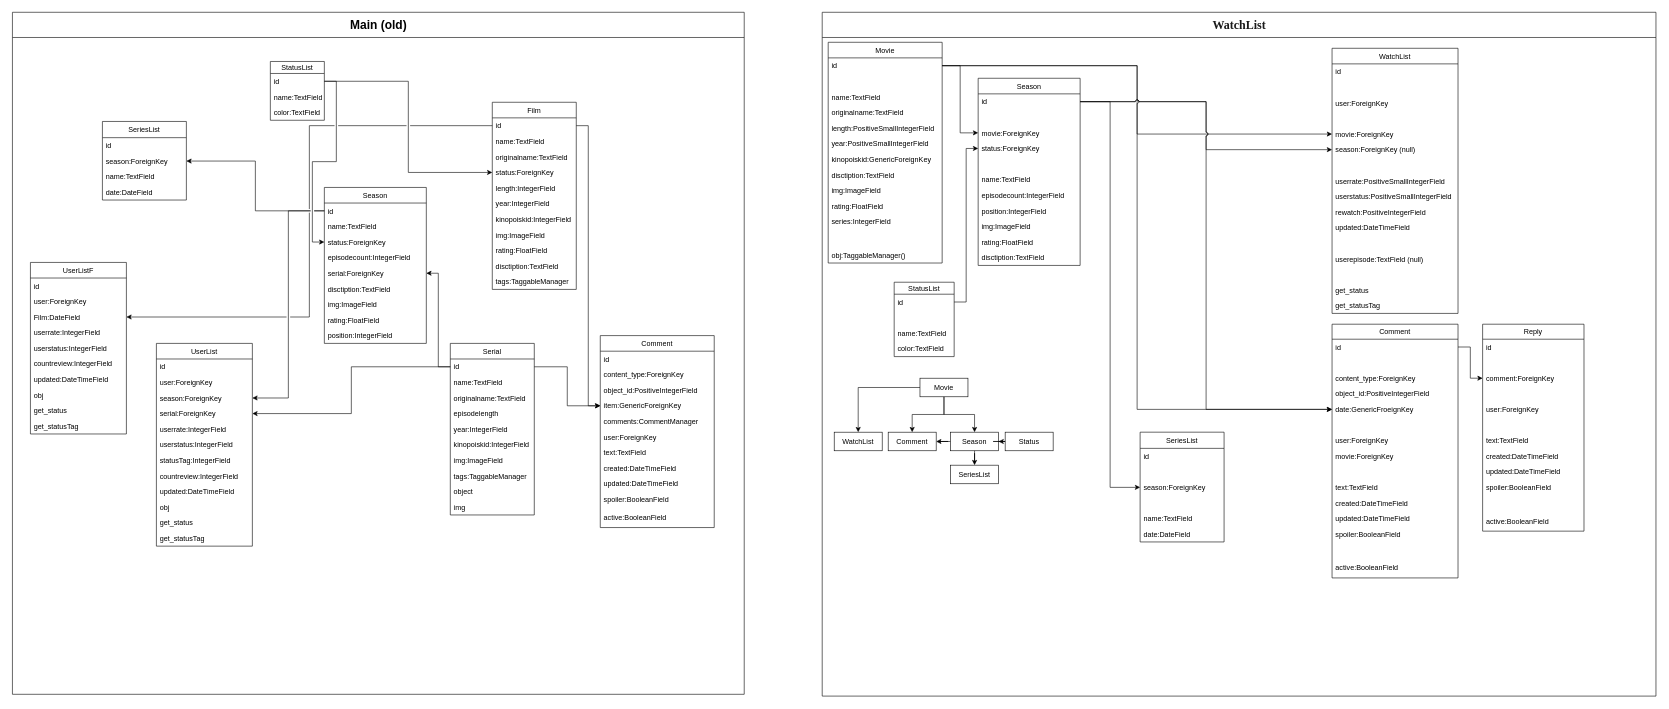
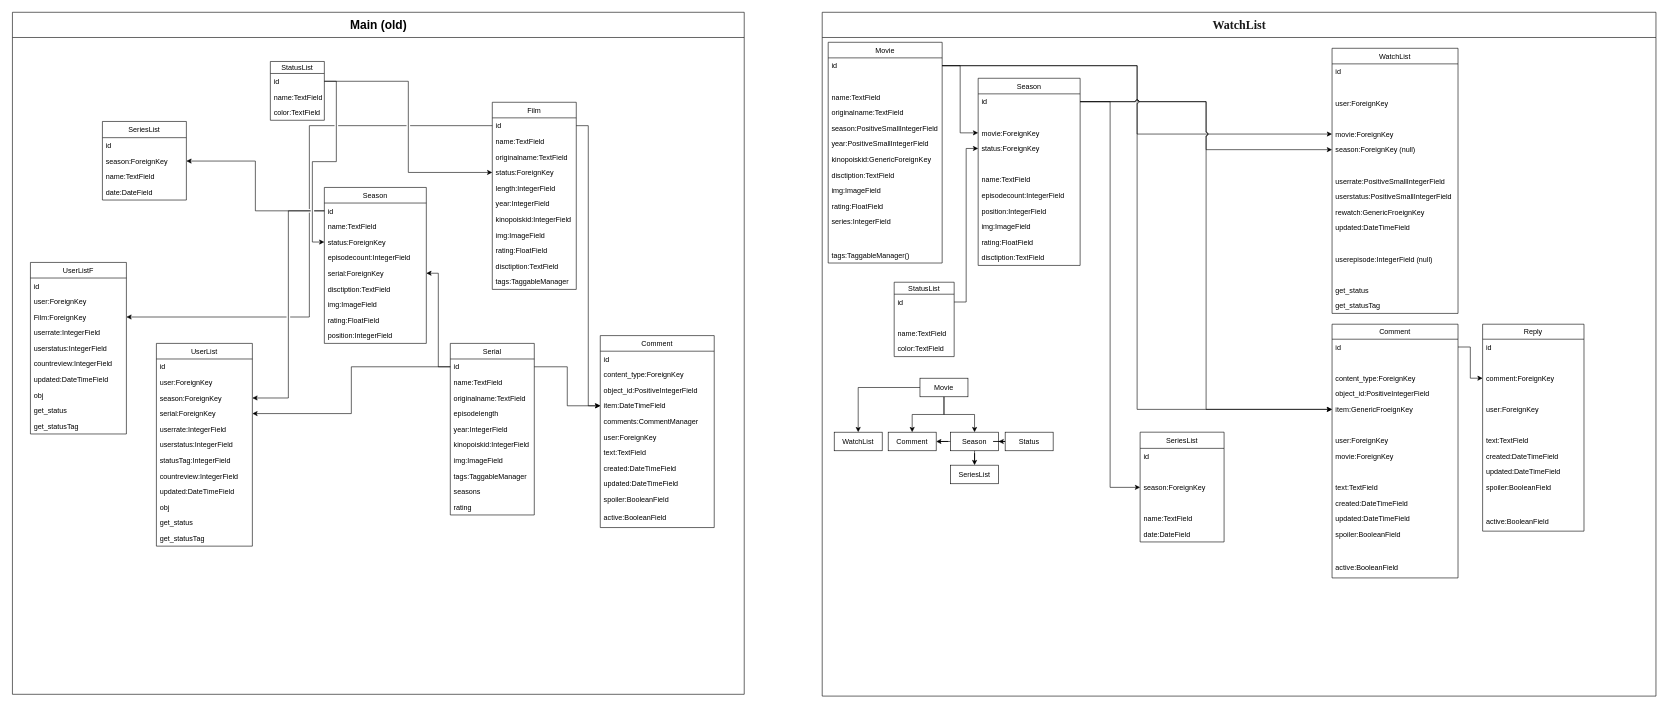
node "length:PositiveSmallIntegerField": label "length:PositiveSmallIntegerField" -> "season:PositiveSmallIntegerField"
node "rewatch:PositiveIntegerField": label "rewatch:PositiveIntegerField" -> "rewatch:GenericFroeignKey"
node "obj:TaggableManager()": label "obj:TaggableManager()" -> "tags:TaggableManager()"
node "userepisode:TextField (null)": label "userepisode:TextField (null)" -> "userepisode:IntegerField (null)"
node "Film:DateField": label "Film:DateField" -> "Film:ForeignKey"
node "item:GenericForeignKey": label "item:GenericForeignKey" -> "item:DateTimeField"
node "date:GenericFroeignKey": label "date:GenericFroeignKey" -> "item:GenericFroeignKey"
node "object": label "object" -> "seasons"
node "img": label "img" -> "rating"
